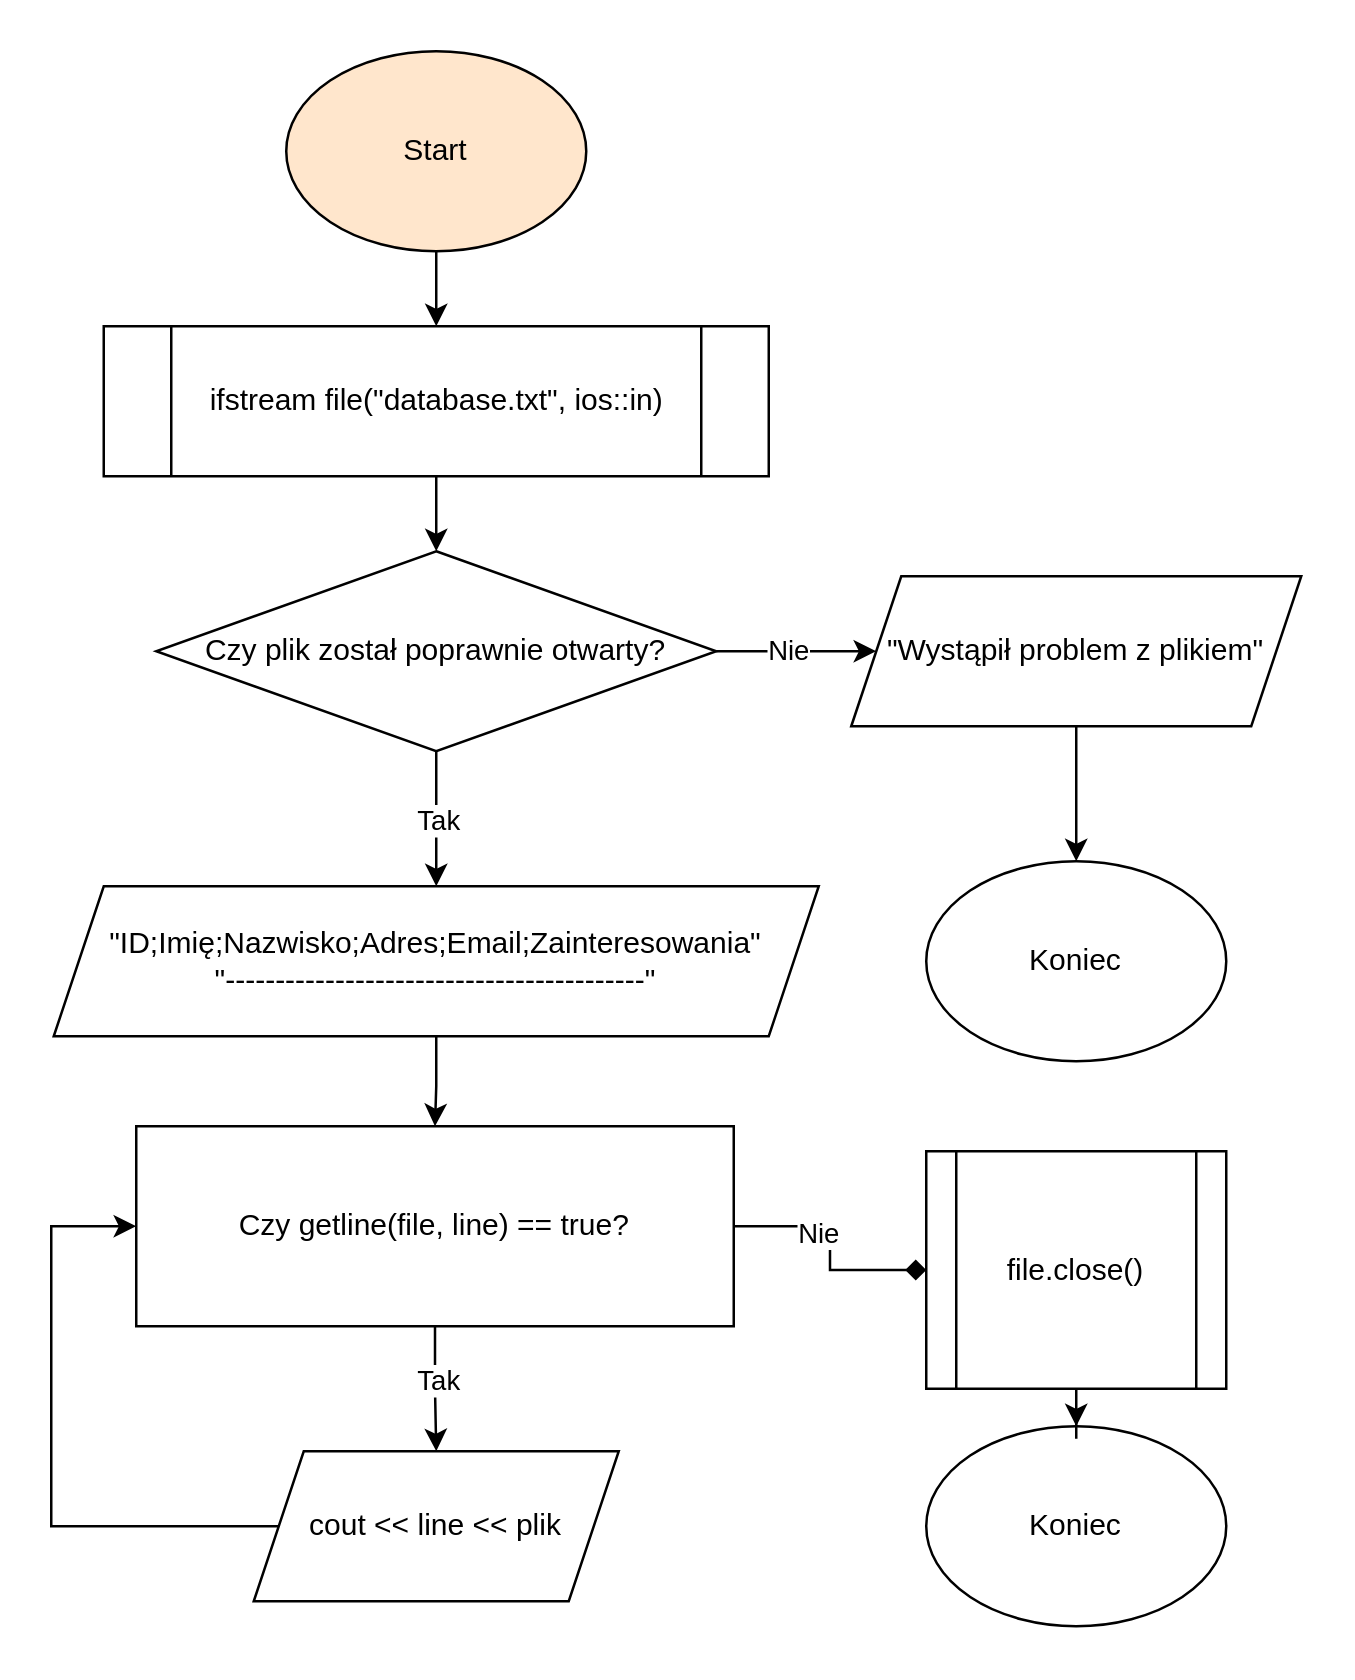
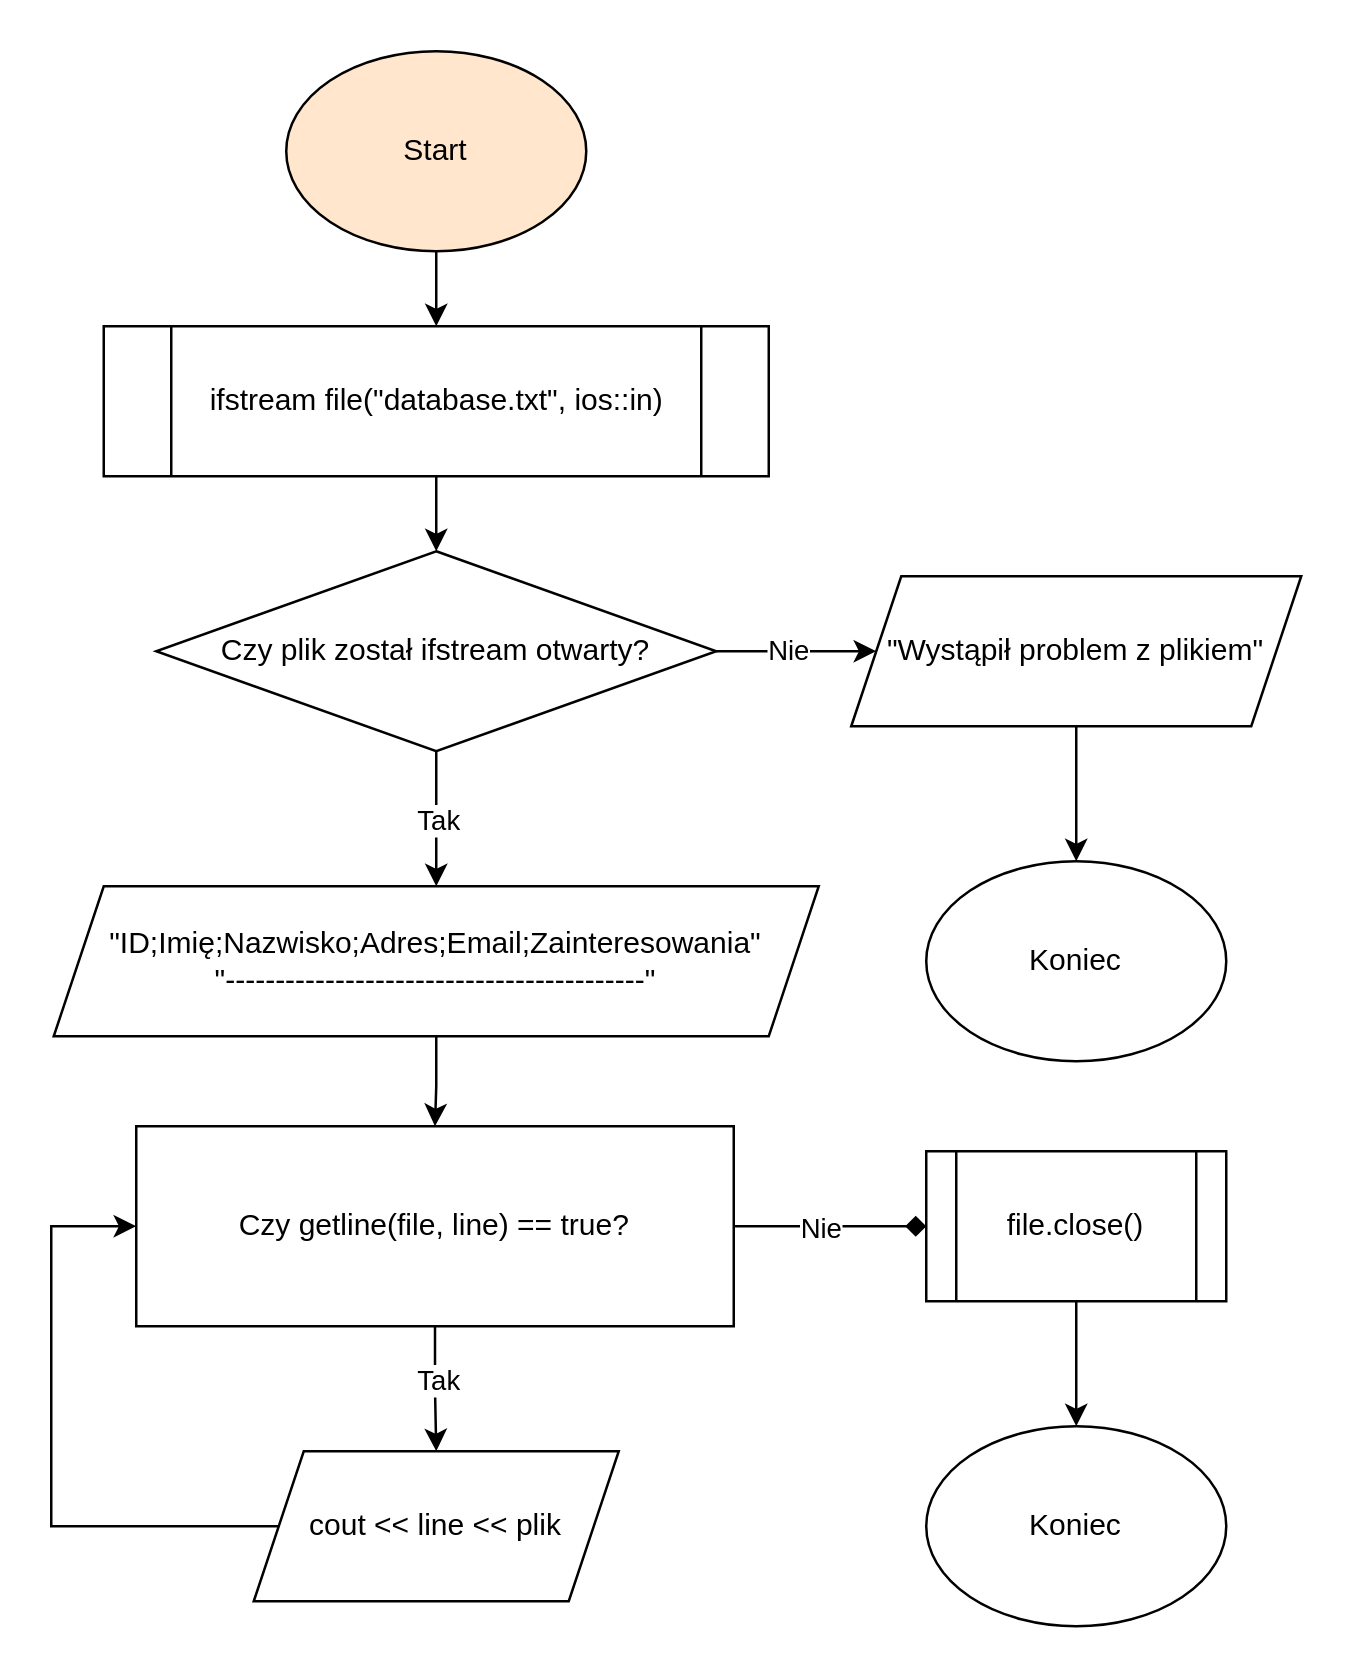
node "Czy plik został poprawnie otwarty?": label "Czy plik został poprawnie otwarty?" -> "Czy plik został ifstream otwarty?"
node "file.close()": size 300x238 -> 300x150
